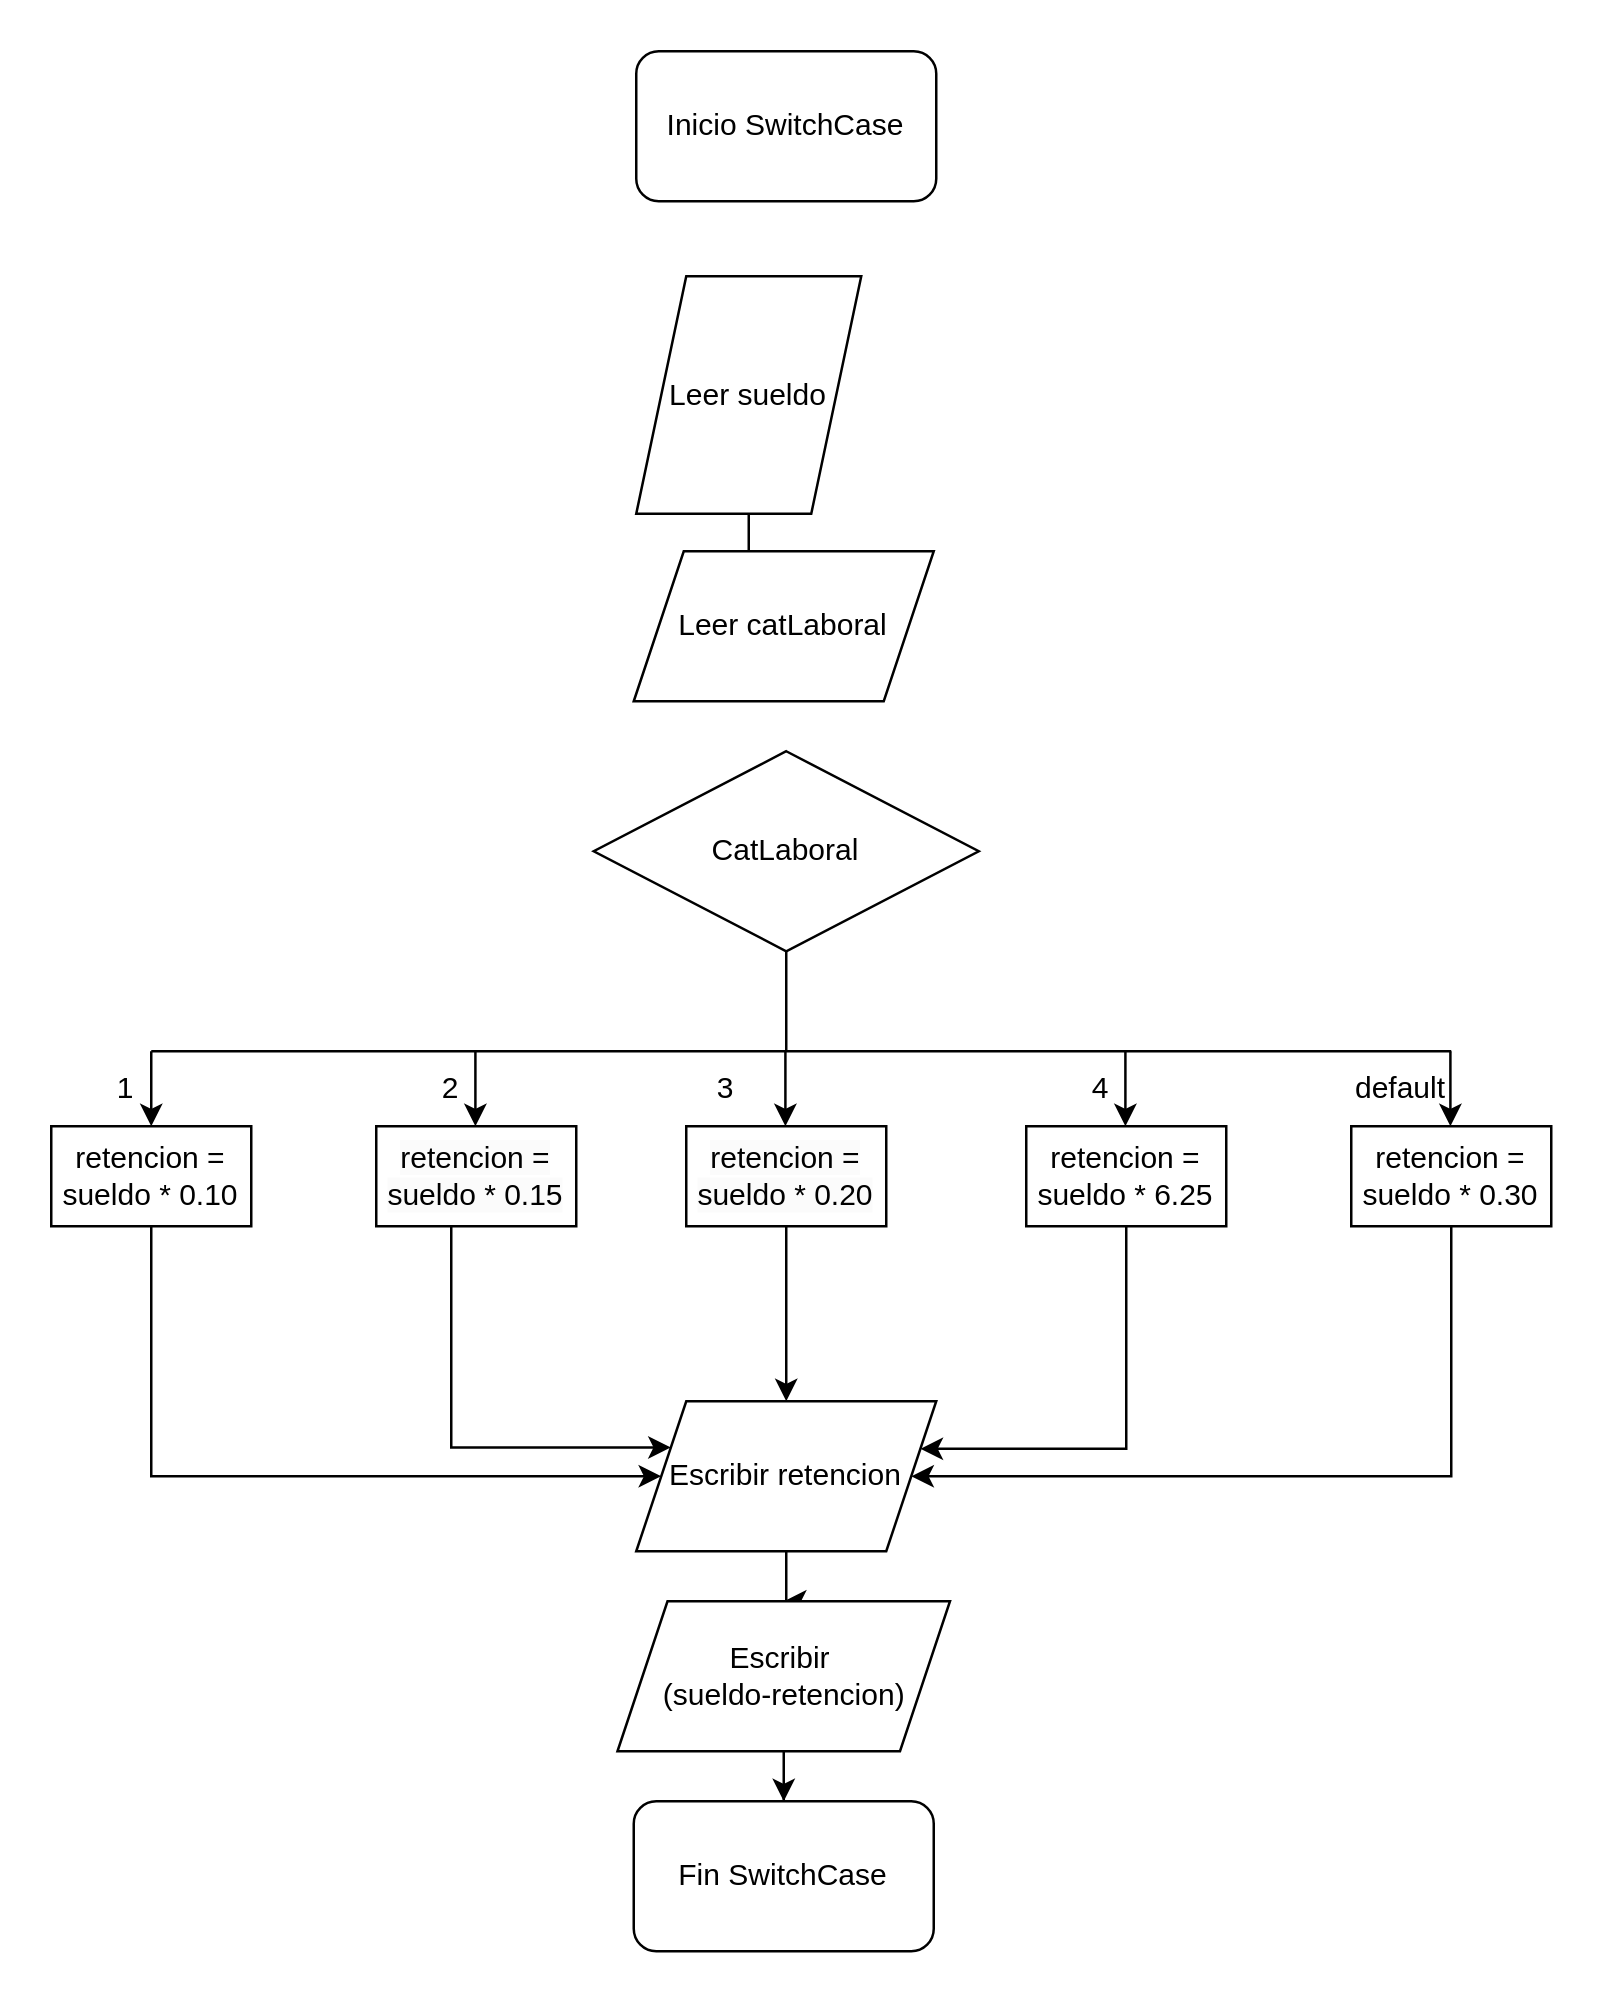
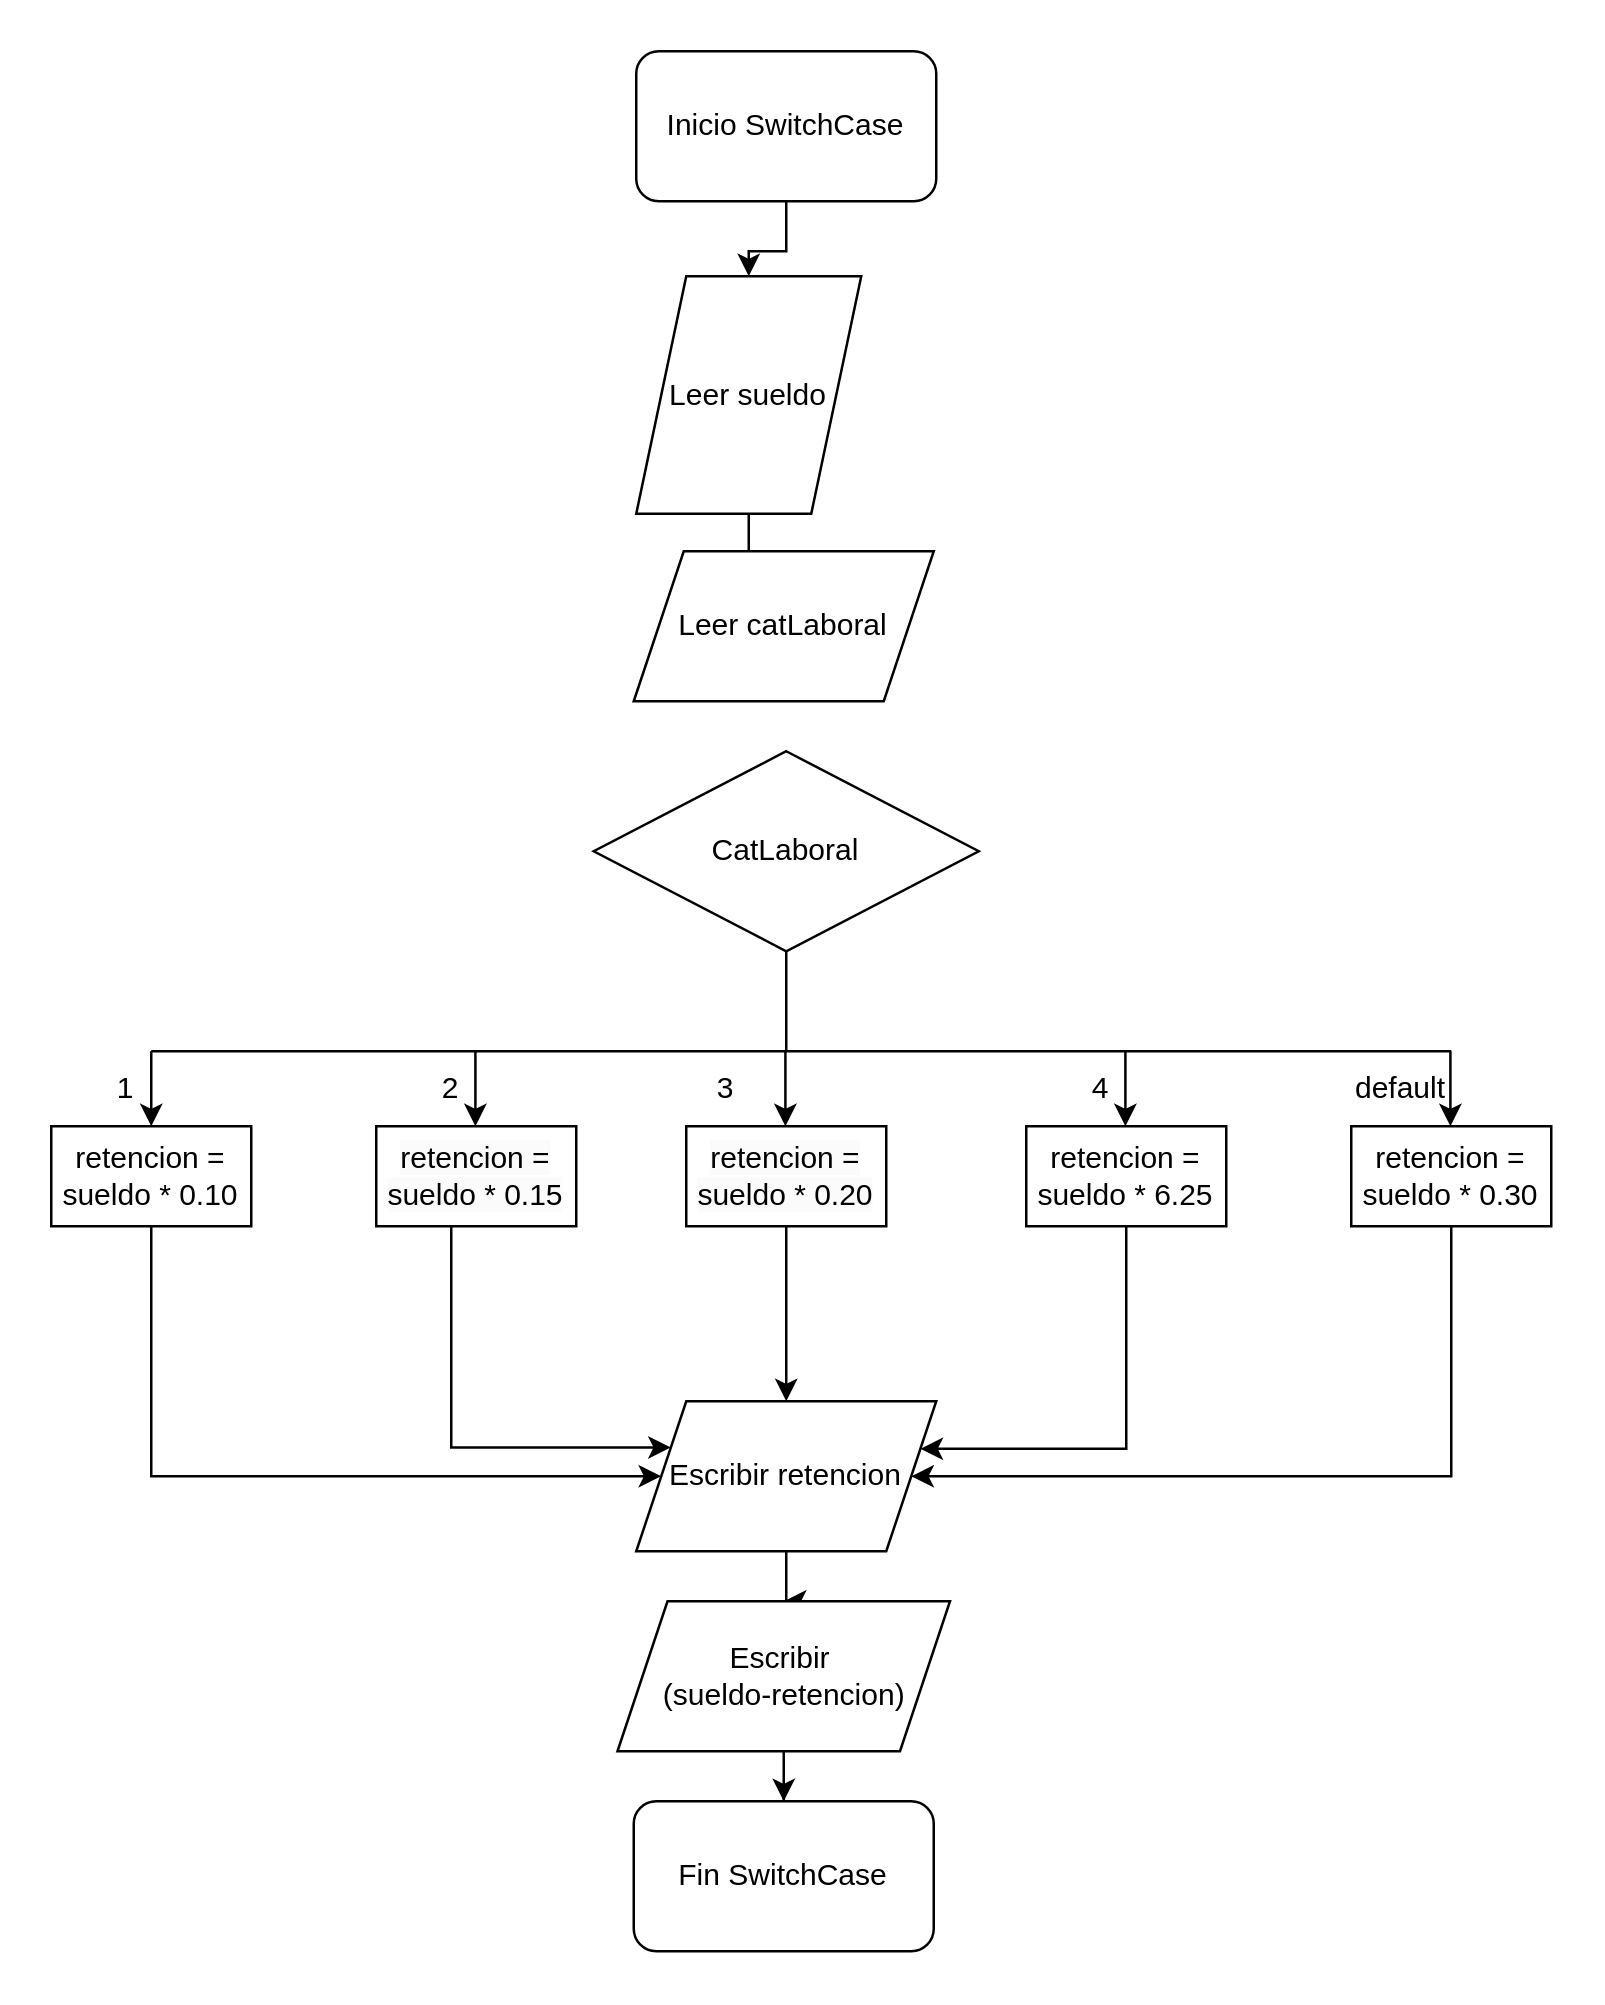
edge "Inicio SwitchCase" -> "Leer sueldo": added
